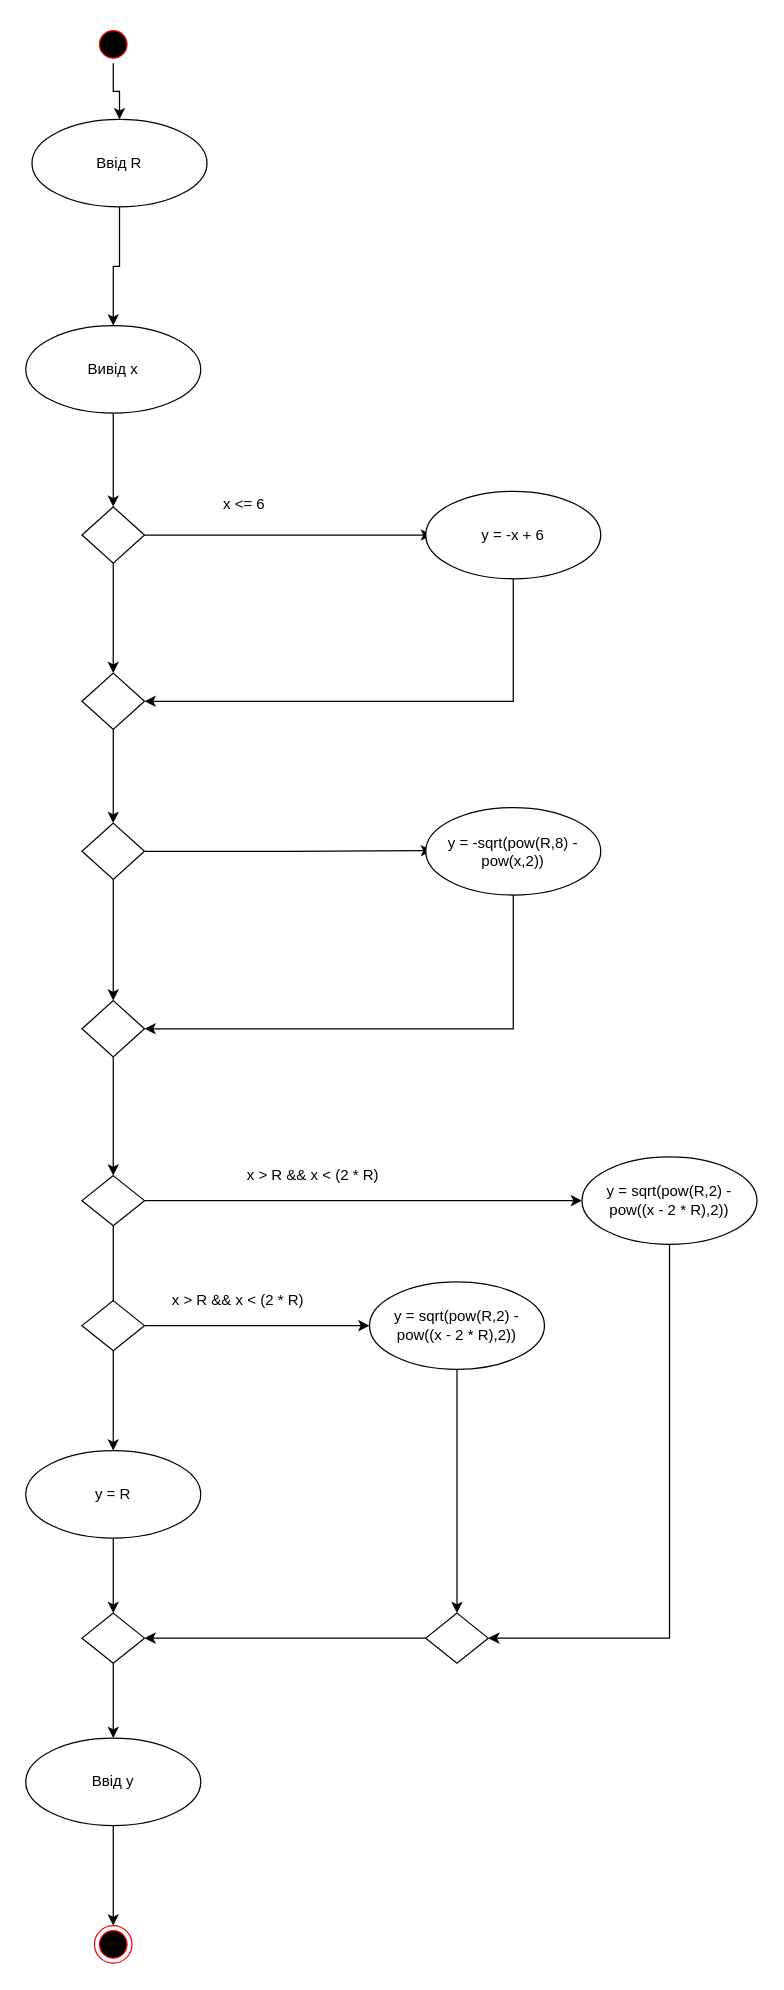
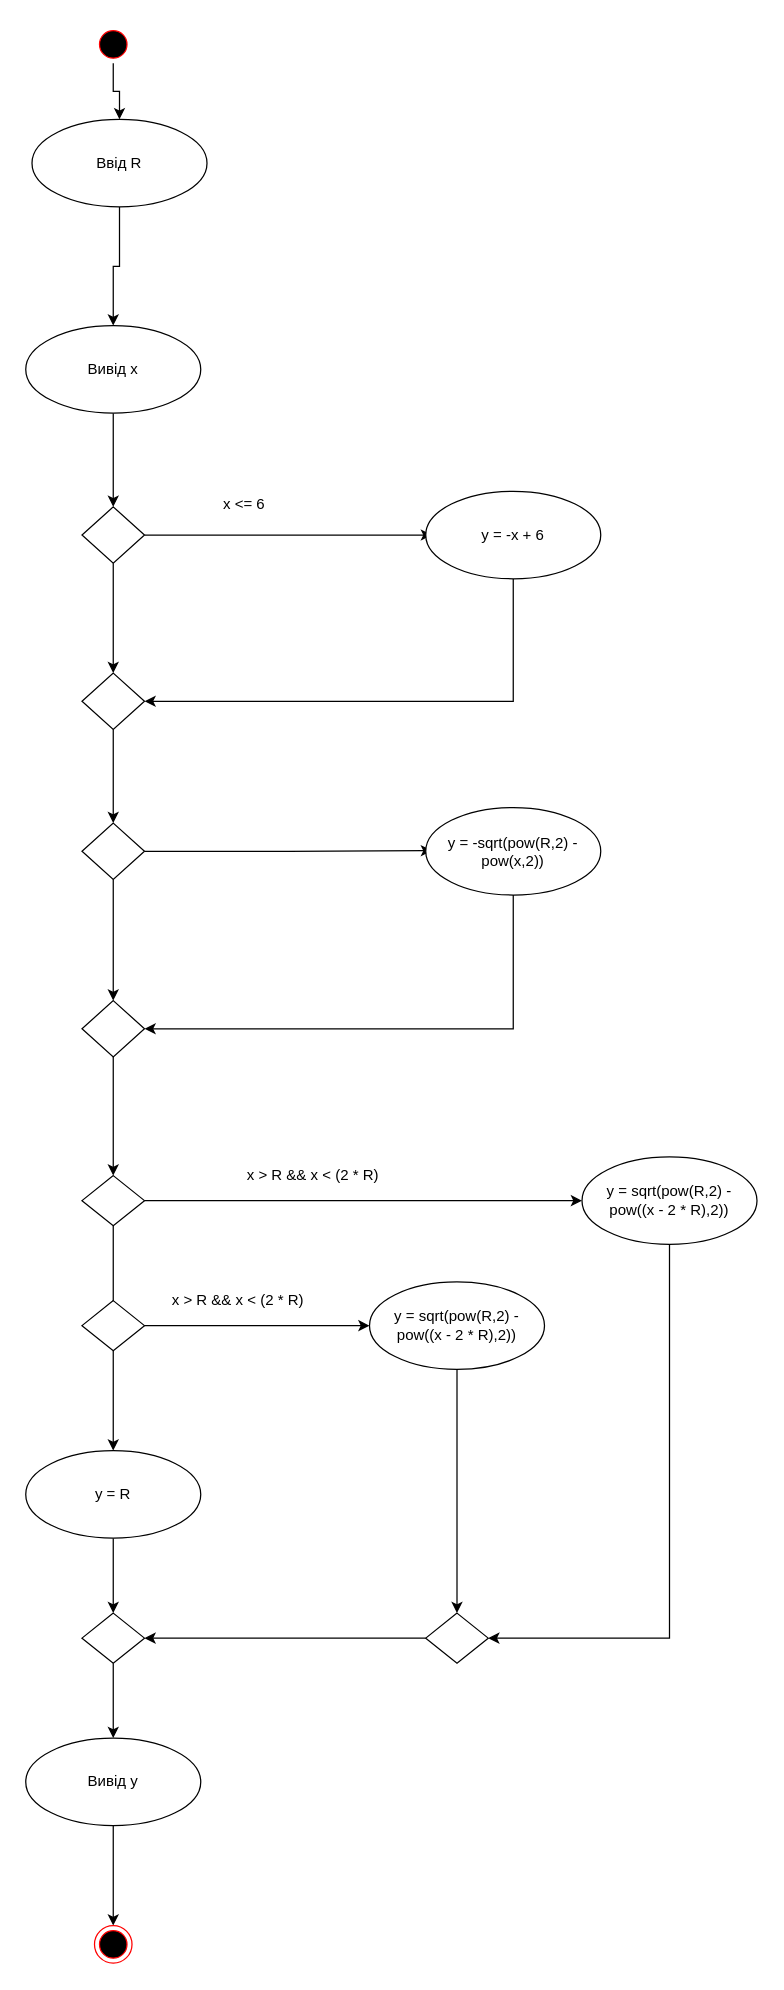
node "y = -sqrt(pow(R,8) - pow(x,2))": label "y = -sqrt(pow(R,8) - pow(x,2))" -> "y = -sqrt(pow(R,2) - pow(x,2))"
node "Ввід y": label "Ввід y" -> "Вивід y"
